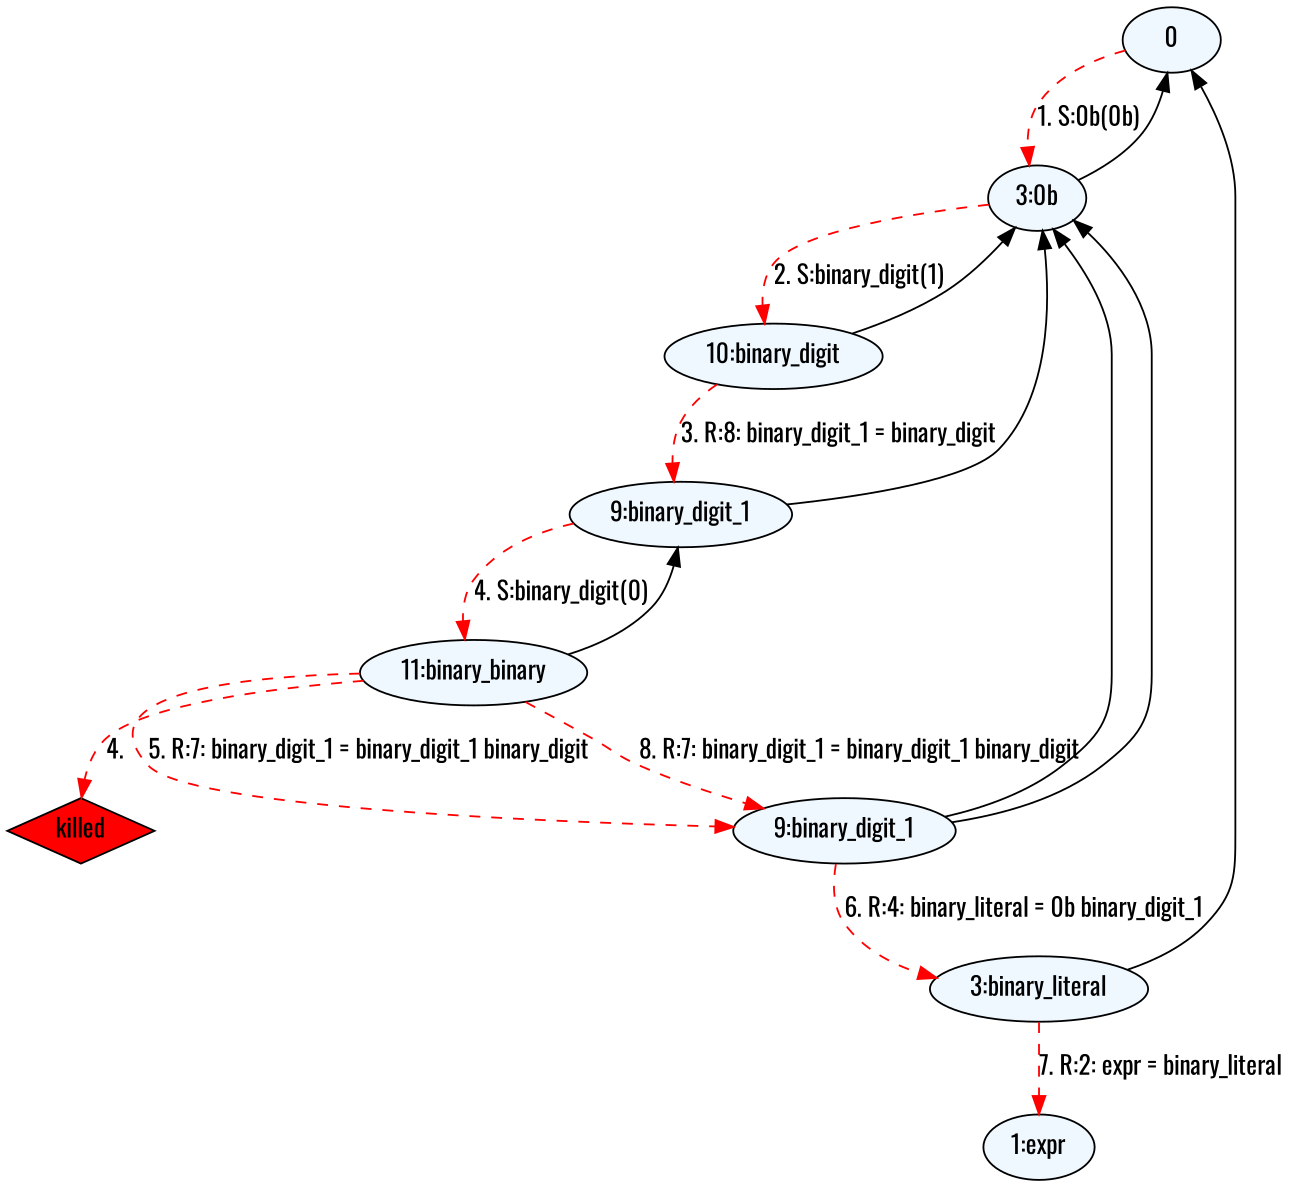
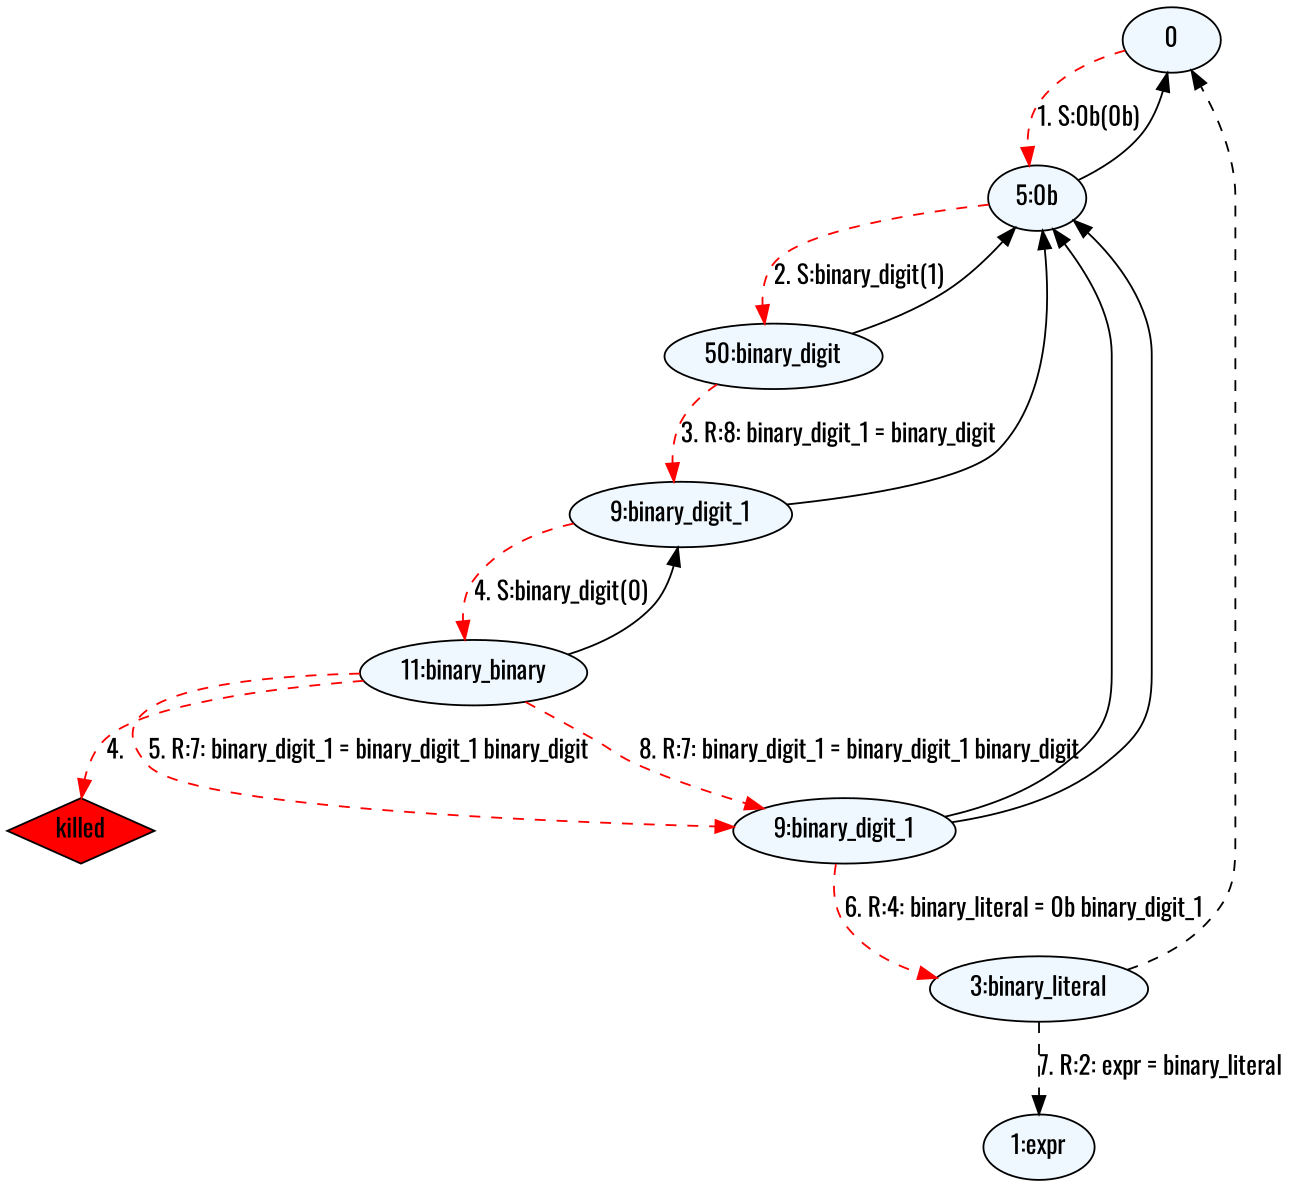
node "3:0b": label "3:0b" -> "5:0b"
node "10:binary_digit": label "10:binary_digit" -> "50:binary_digit"
edge "0" -- "3:binary_literal": style solid -> dashed
edge "3:binary_literal" -- "1:expr": color red -> black
